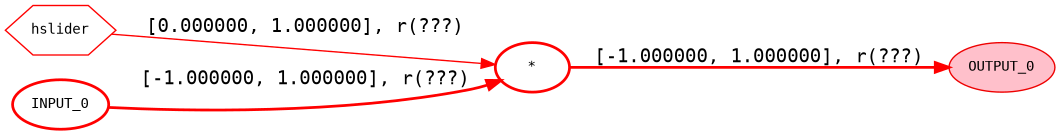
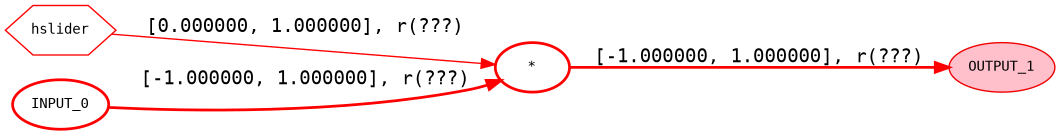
node "OUTPUT_0": label "OUTPUT_0" -> "OUTPUT_1"
